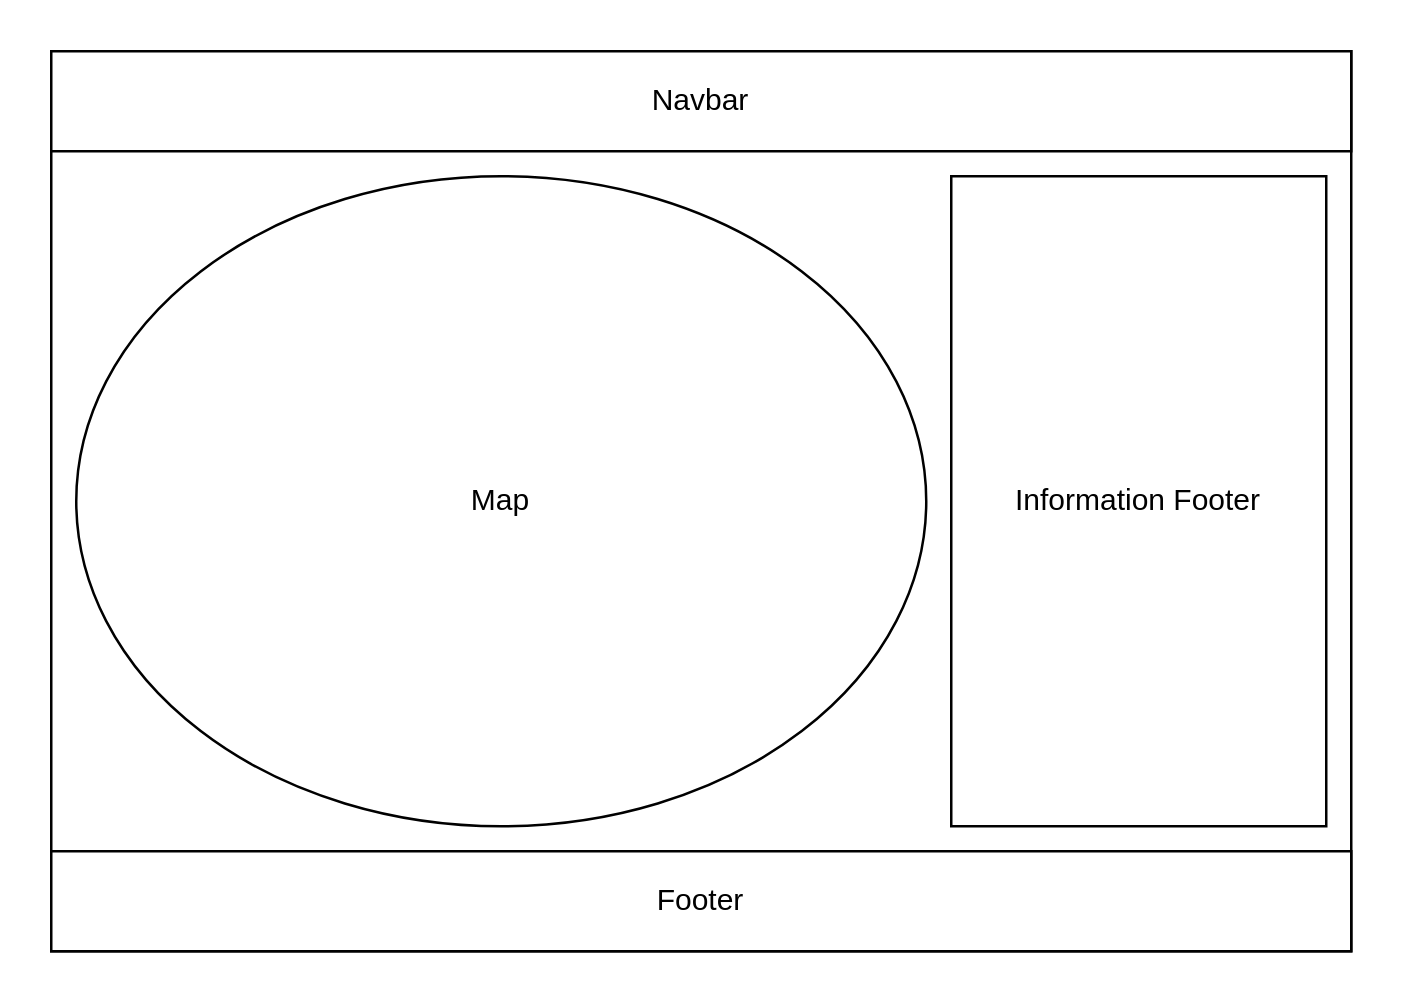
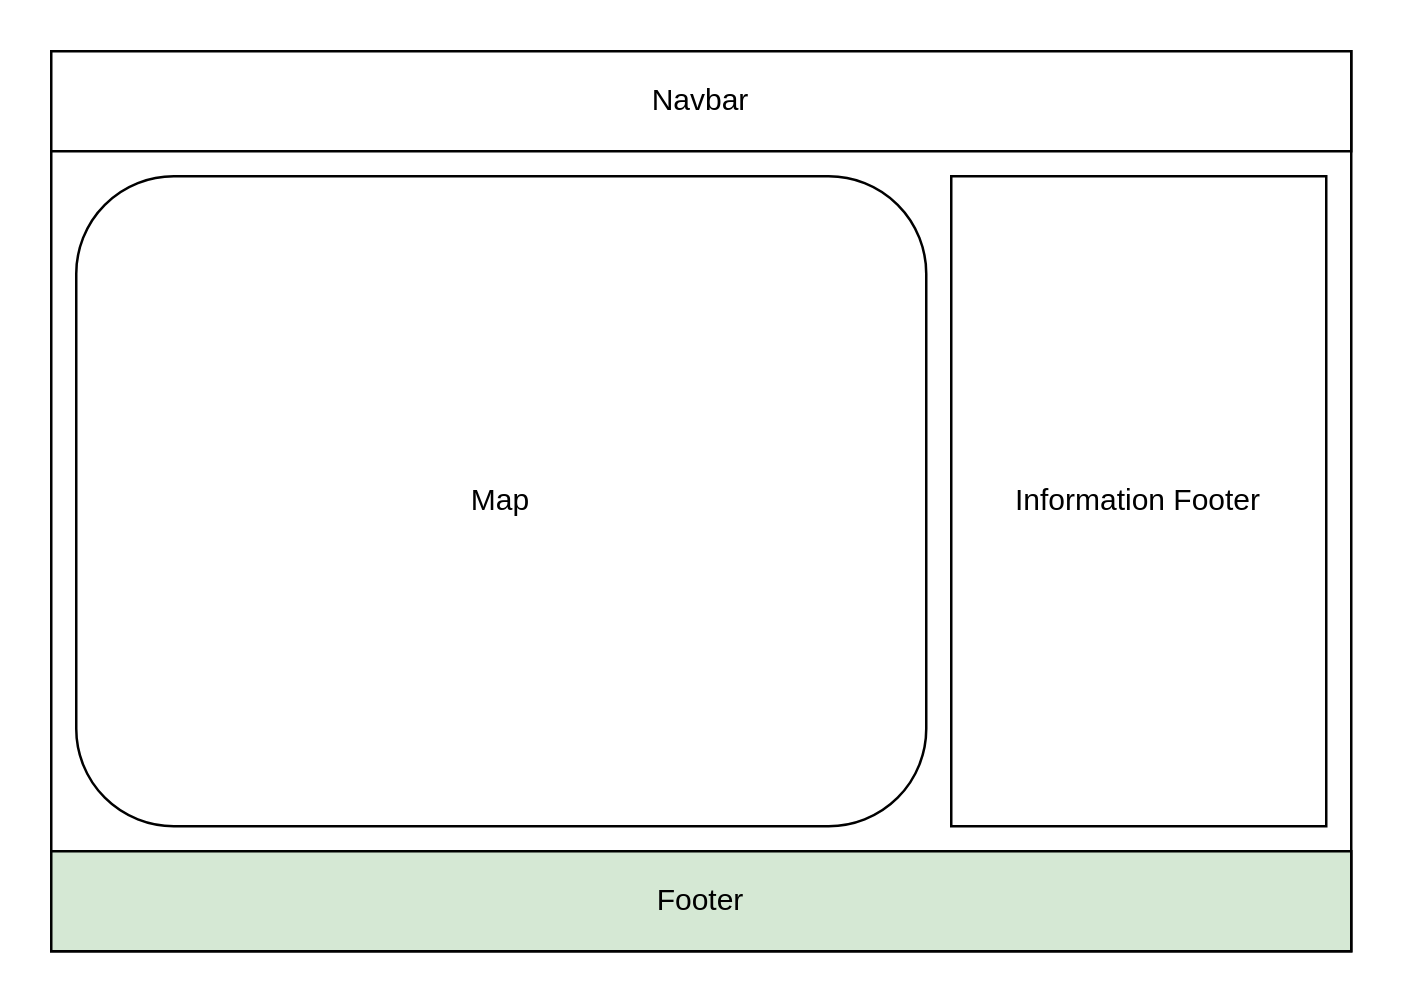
node "Map": shape ellipse -> rounded rectangle
node "Footer": fillcolor #ffffff -> #d5e8d4
